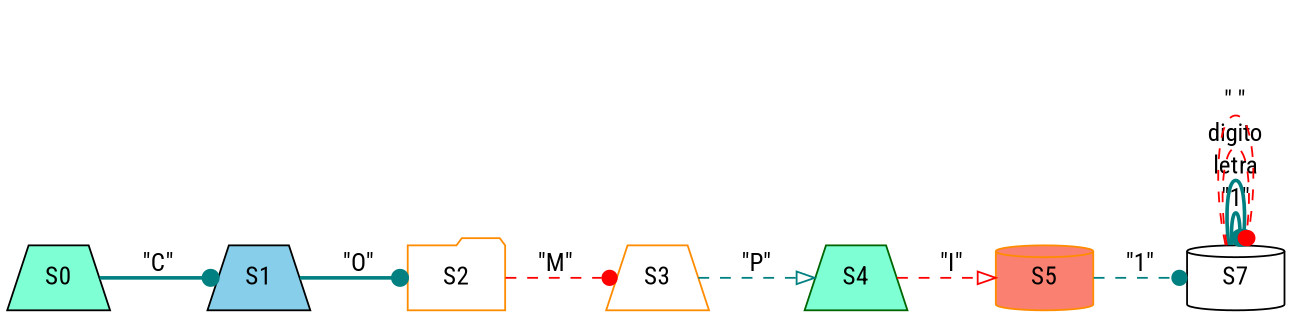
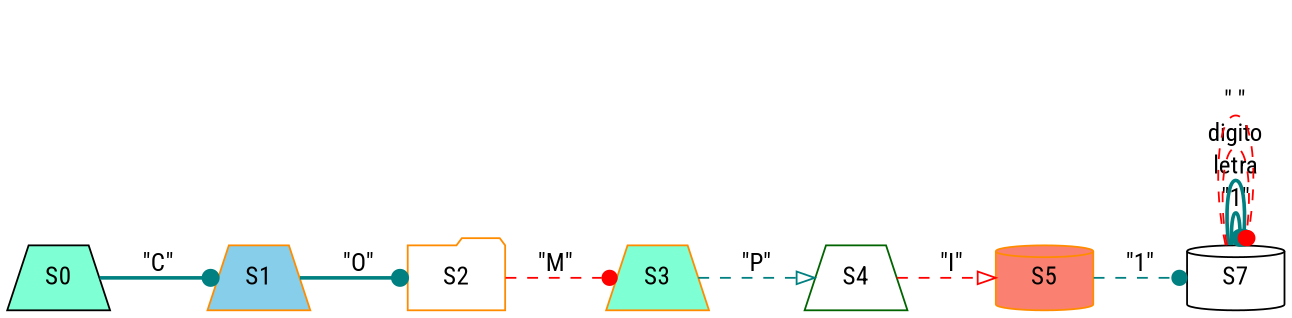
node "S1": color black -> darkorange
node "S3": fillcolor white -> aquamarine
node "S4": fillcolor aquamarine -> white
